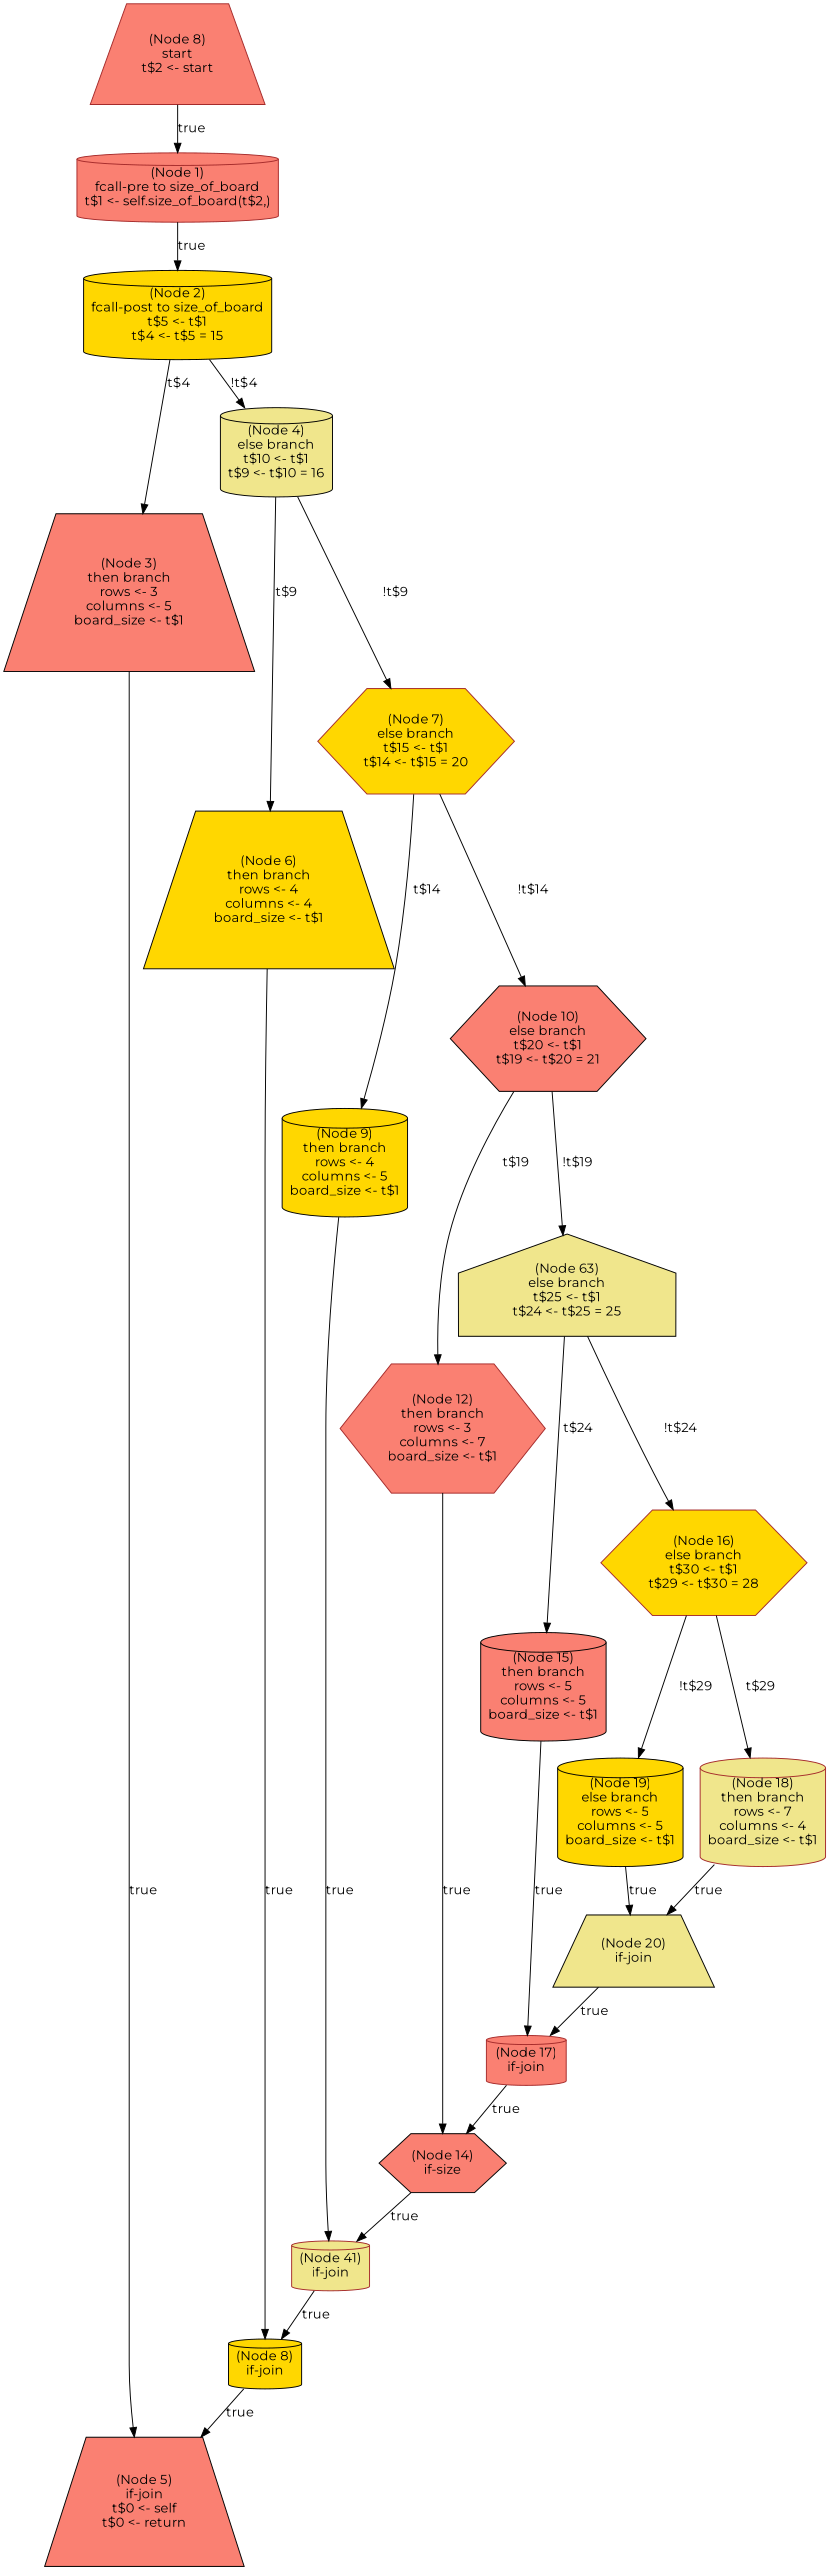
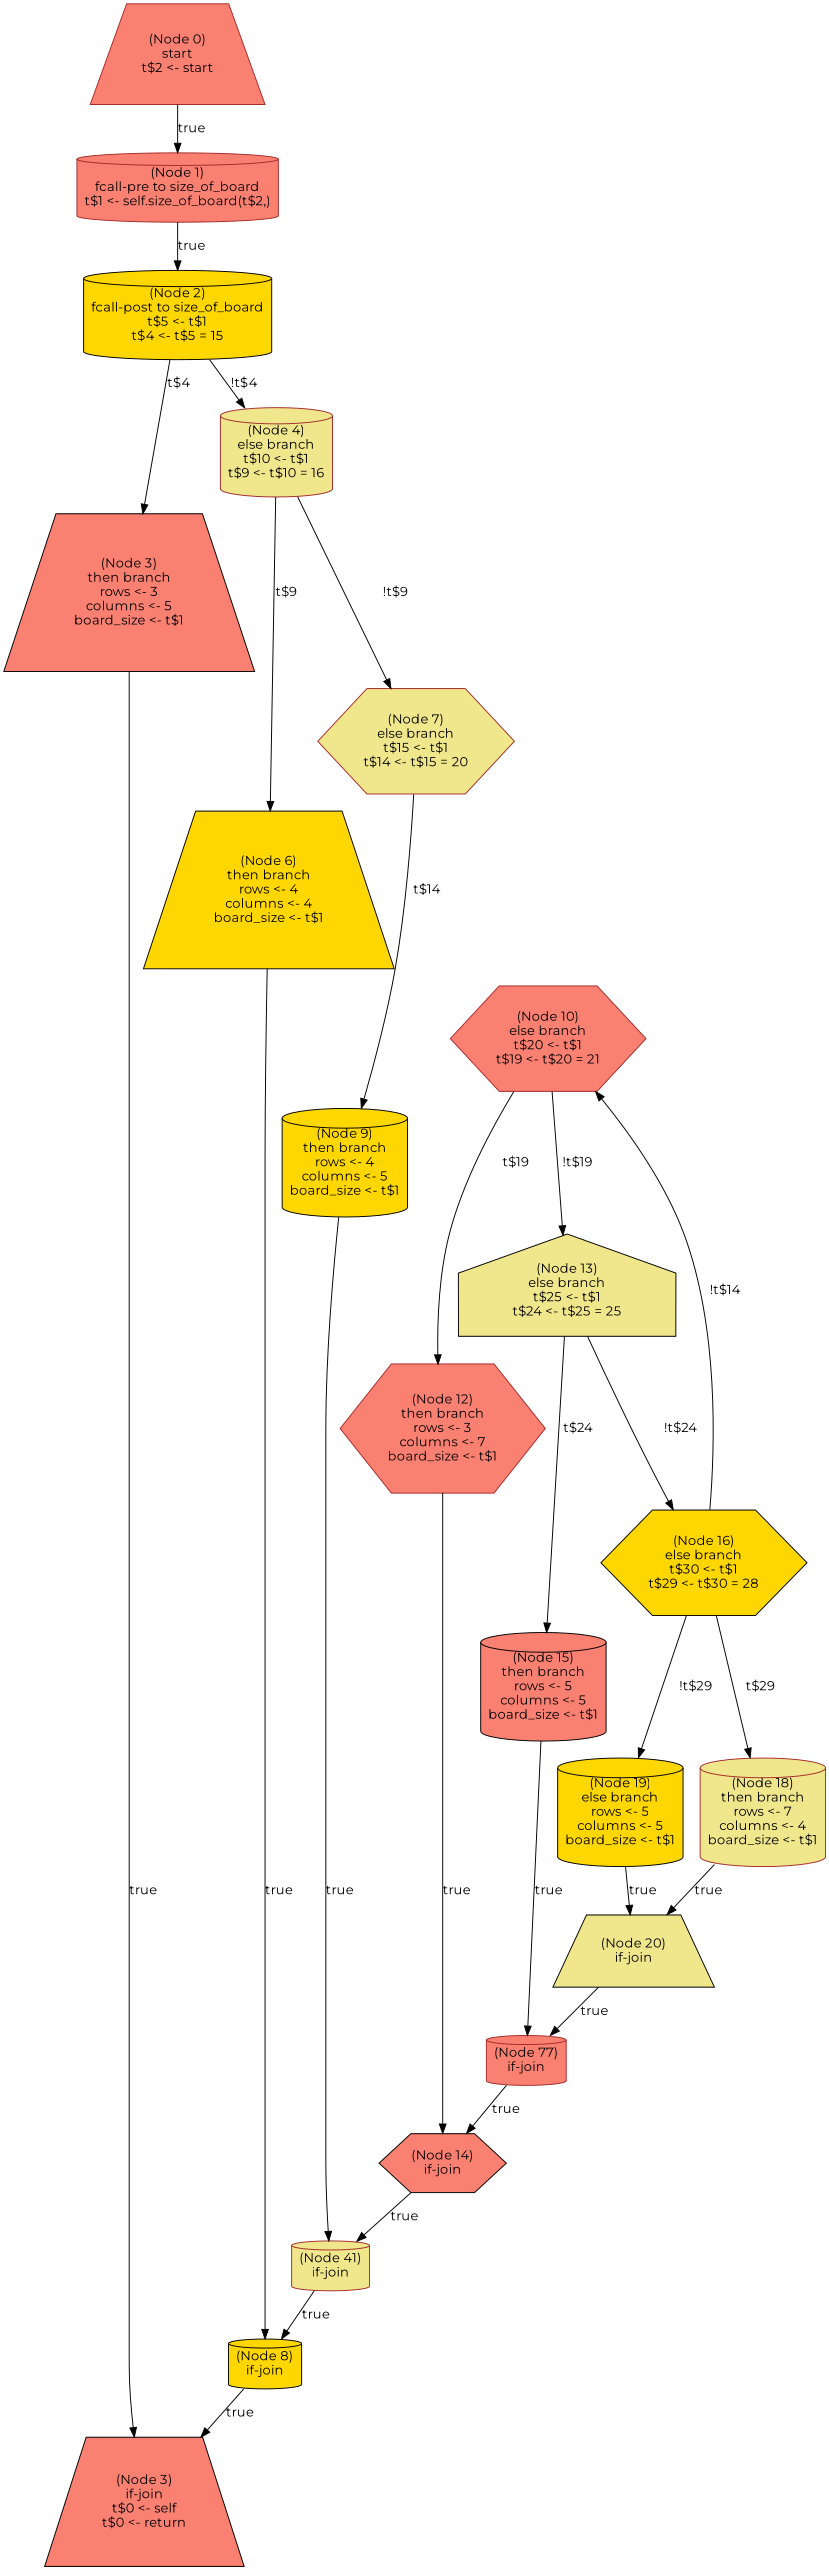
node "(Node 8) start t$2 <- start": label "(Node 8) start t$2 <- start" -> "(Node 0) start t$2 <- start"
node "(Node 4) else branch t$10 <- t$1 t$9 <- t$10 = 16": color black -> brown
node "(Node 7) else branch t$15 <- t$1 t$14 <- t$15 = 20": fillcolor gold -> khaki
edge "(Node 7) else branch t$15 <- t$1 t$14 <- t$15 = 20" -> "(Node 10) else branch t$20 <- t$1 t$19 <- t$20 = 21": now "(Node 16) else branch t$30 <- t$1 t$29 <- t$30 = 28" -> "(Node 10) else branch t$20 <- t$1 t$19 <- t$20 = 21"
node "(Node 10) else branch t$20 <- t$1 t$19 <- t$20 = 21": color black -> brown
node "(Node 63) else branch t$25 <- t$1 t$24 <- t$25 = 25": label "(Node 63) else branch t$25 <- t$1 t$24 <- t$25 = 25" -> "(Node 13) else branch t$25 <- t$1 t$24 <- t$25 = 25"
node "(Node 16) else branch t$30 <- t$1 t$29 <- t$30 = 28": color brown -> black
node "(Node 17) if-join": label "(Node 17) if-join" -> "(Node 77) if-join"
node "(Node 14) if-size": label "(Node 14) if-size" -> "(Node 14) if-join"
node "(Node 5) if-join t$0 <- self t$0 <- return": label "(Node 5) if-join t$0 <- self t$0 <- return" -> "(Node 3) if-join t$0 <- self t$0 <- return"
